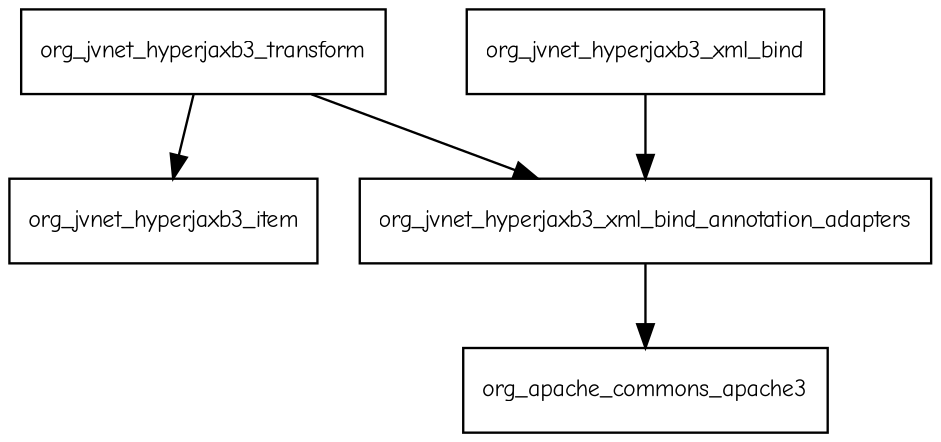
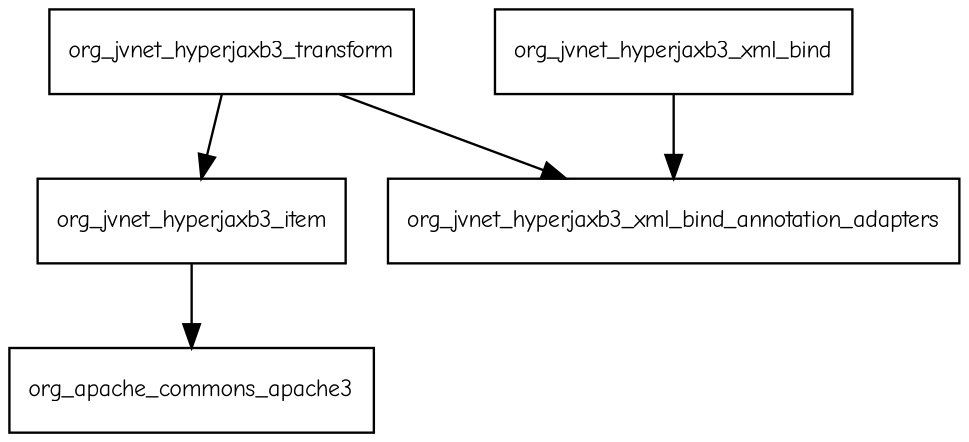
edge "org_jvnet_hyperjaxb3_xml_bind_annotation_adapters" -> "org_apache_commons_apache3": now "org_jvnet_hyperjaxb3_item" -> "org_apache_commons_apache3"
